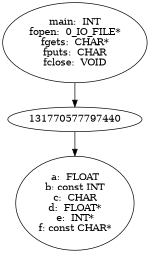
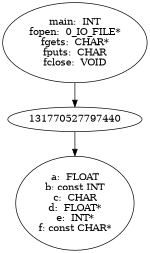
node "131770577797440": label "131770577797440" -> "131770527797440"
